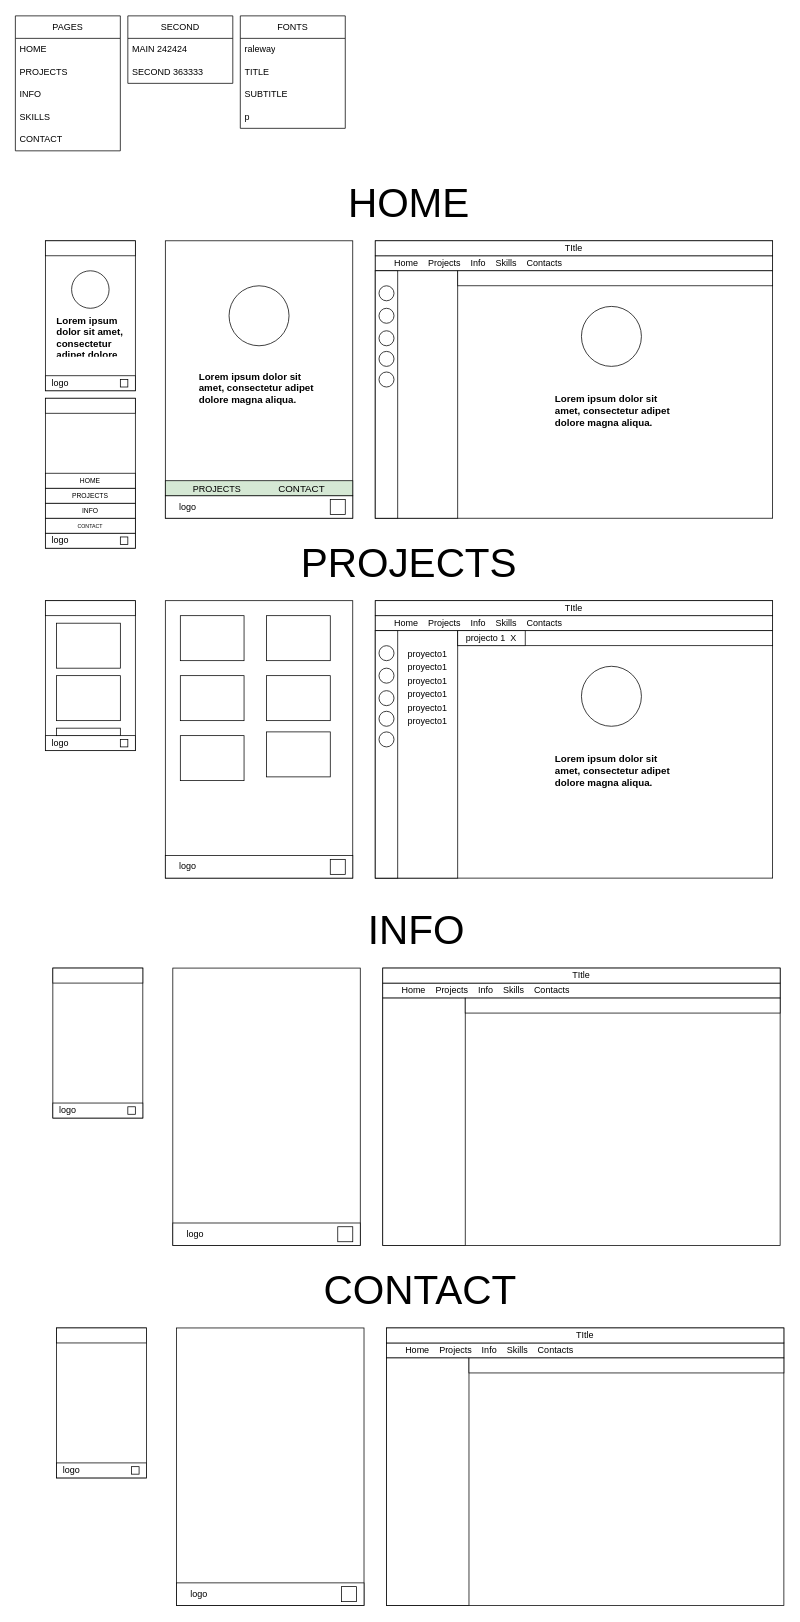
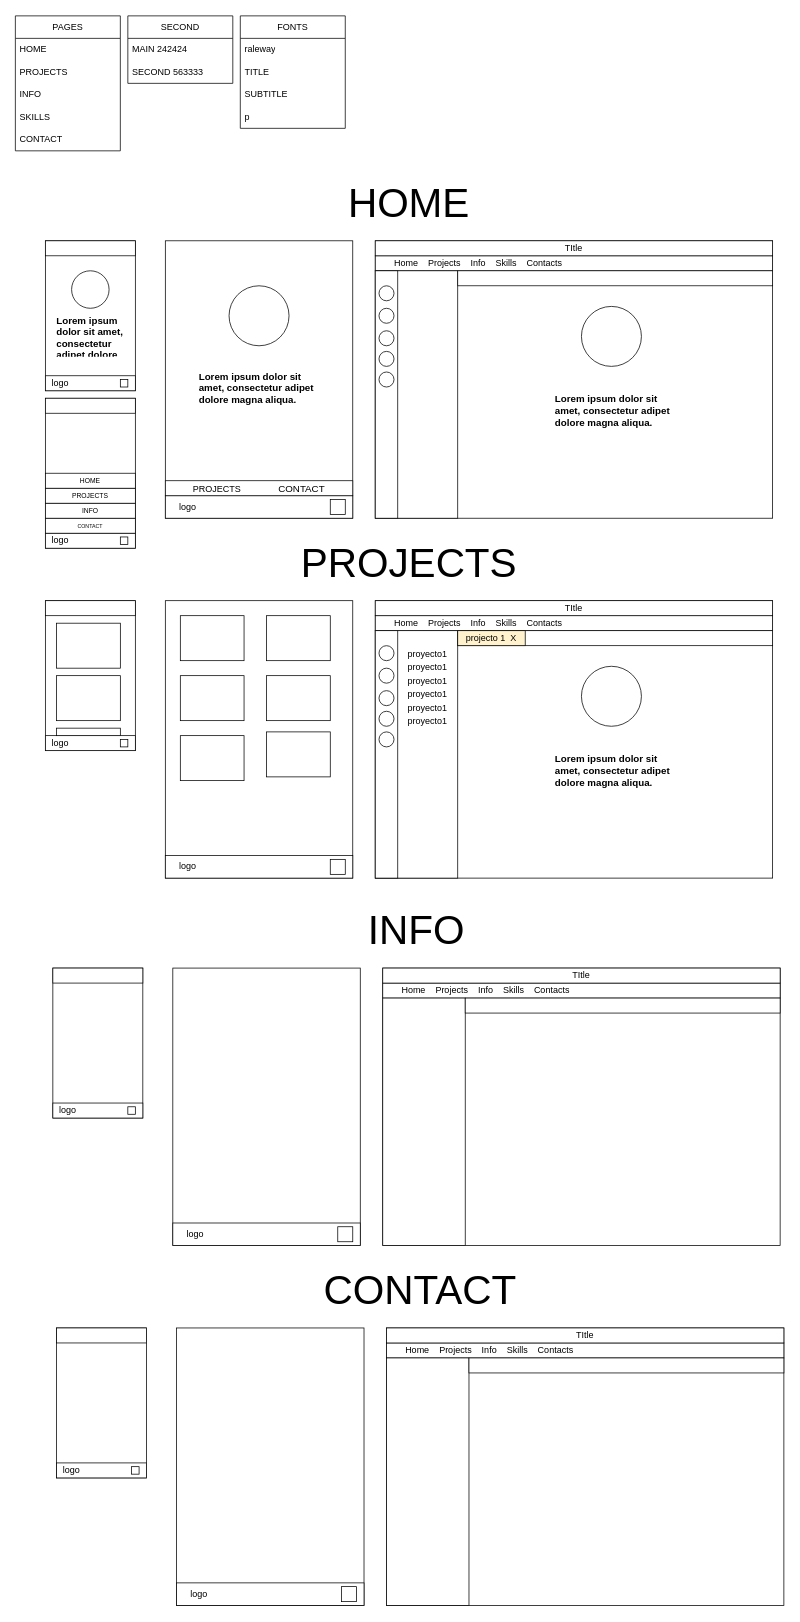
node "SECOND 363333": label "SECOND 363333" -> "SECOND 563333"
node "PROJECTS CONTACT": fillcolor #d5e8d4 -> #ffffff
node "projecto 1 X": fillcolor #ffffff -> #fff2cc
